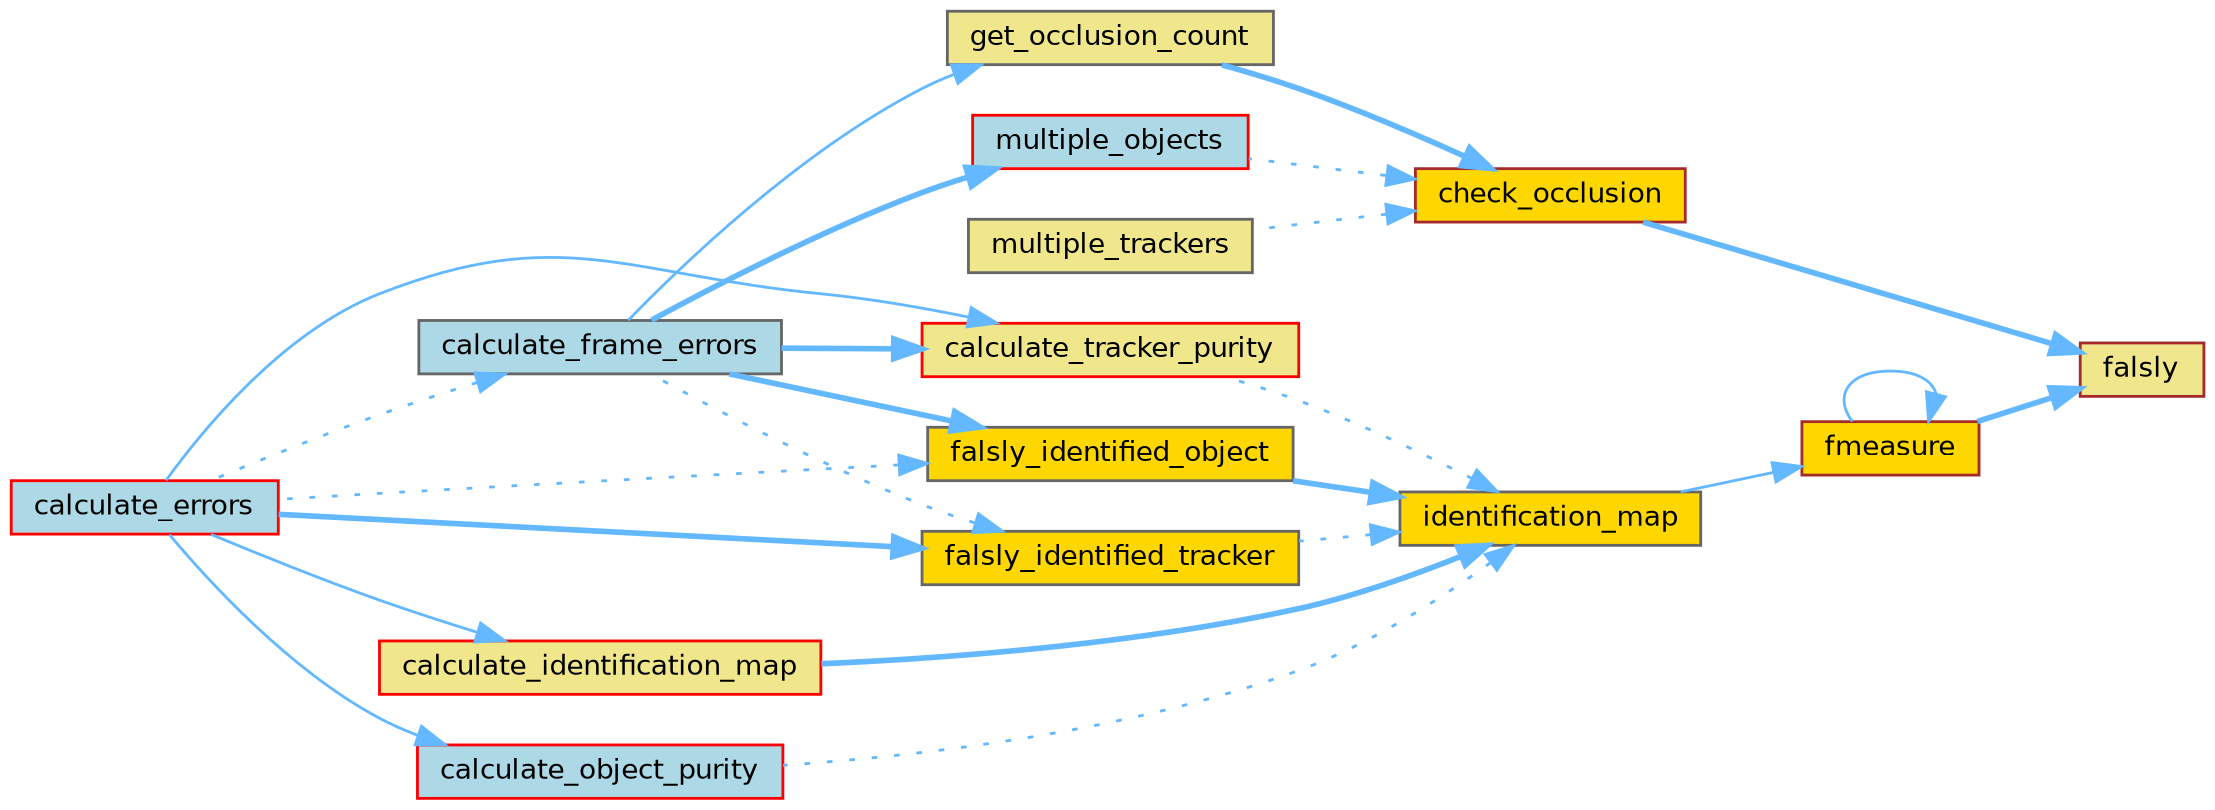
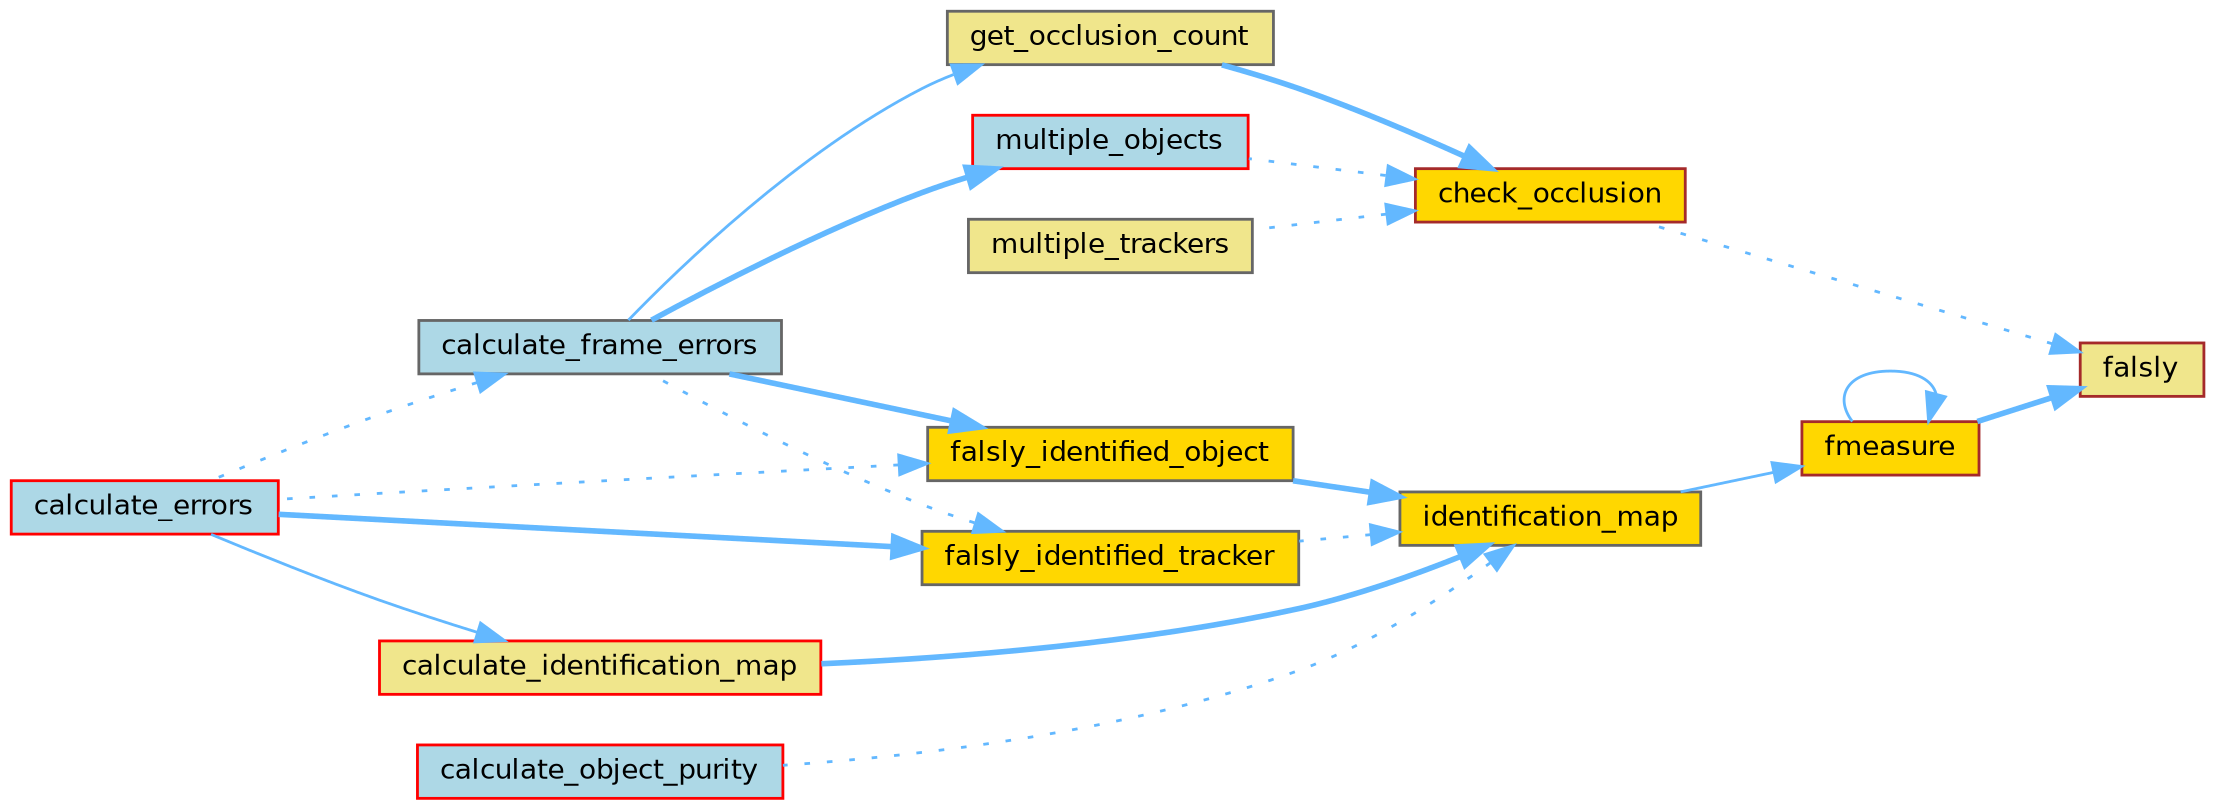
edge "check_occlusion" -> "falsly": style bold -> dotted
node "calculate_tracker_purity": removed
edge "calculate_errors" -> "calculate_object_purity": removed
